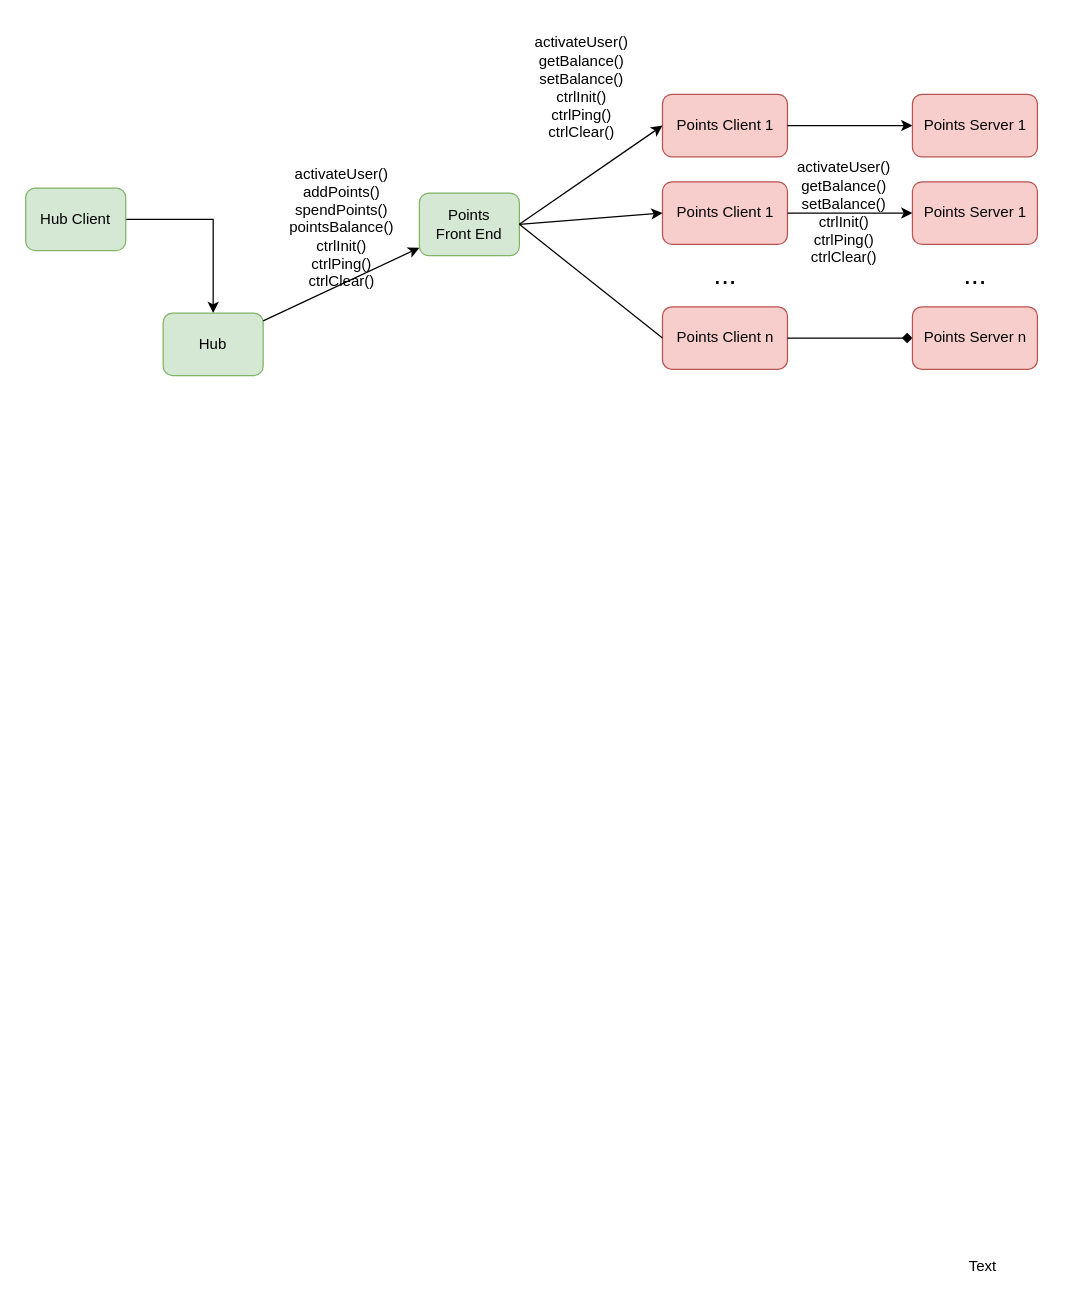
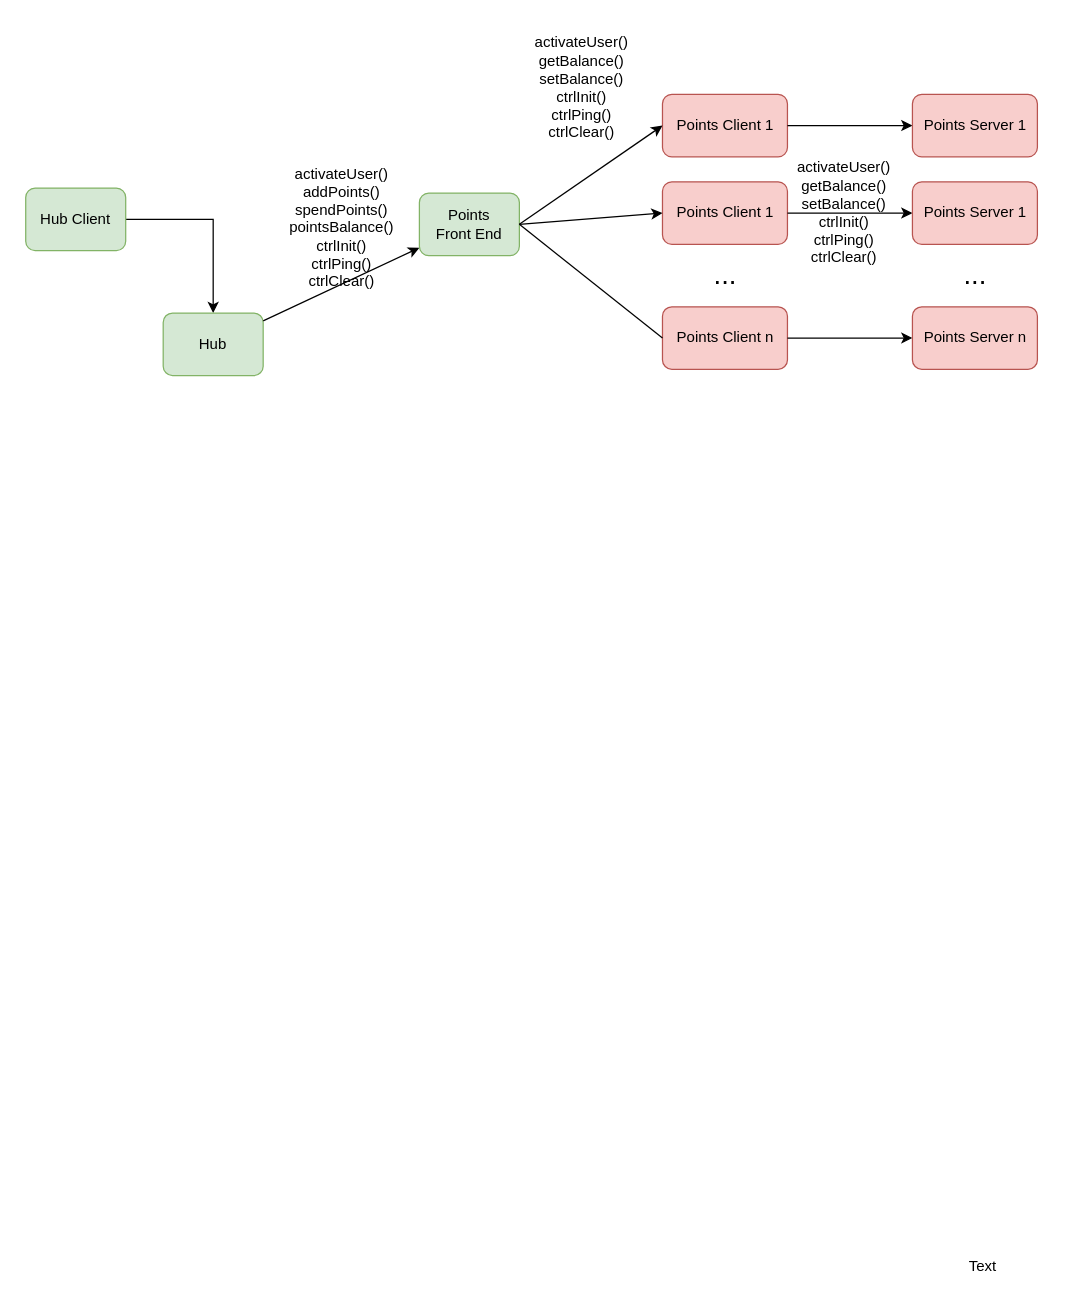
edge "Points Client n" -> "Points Server n": arrowhead diamond -> classic
